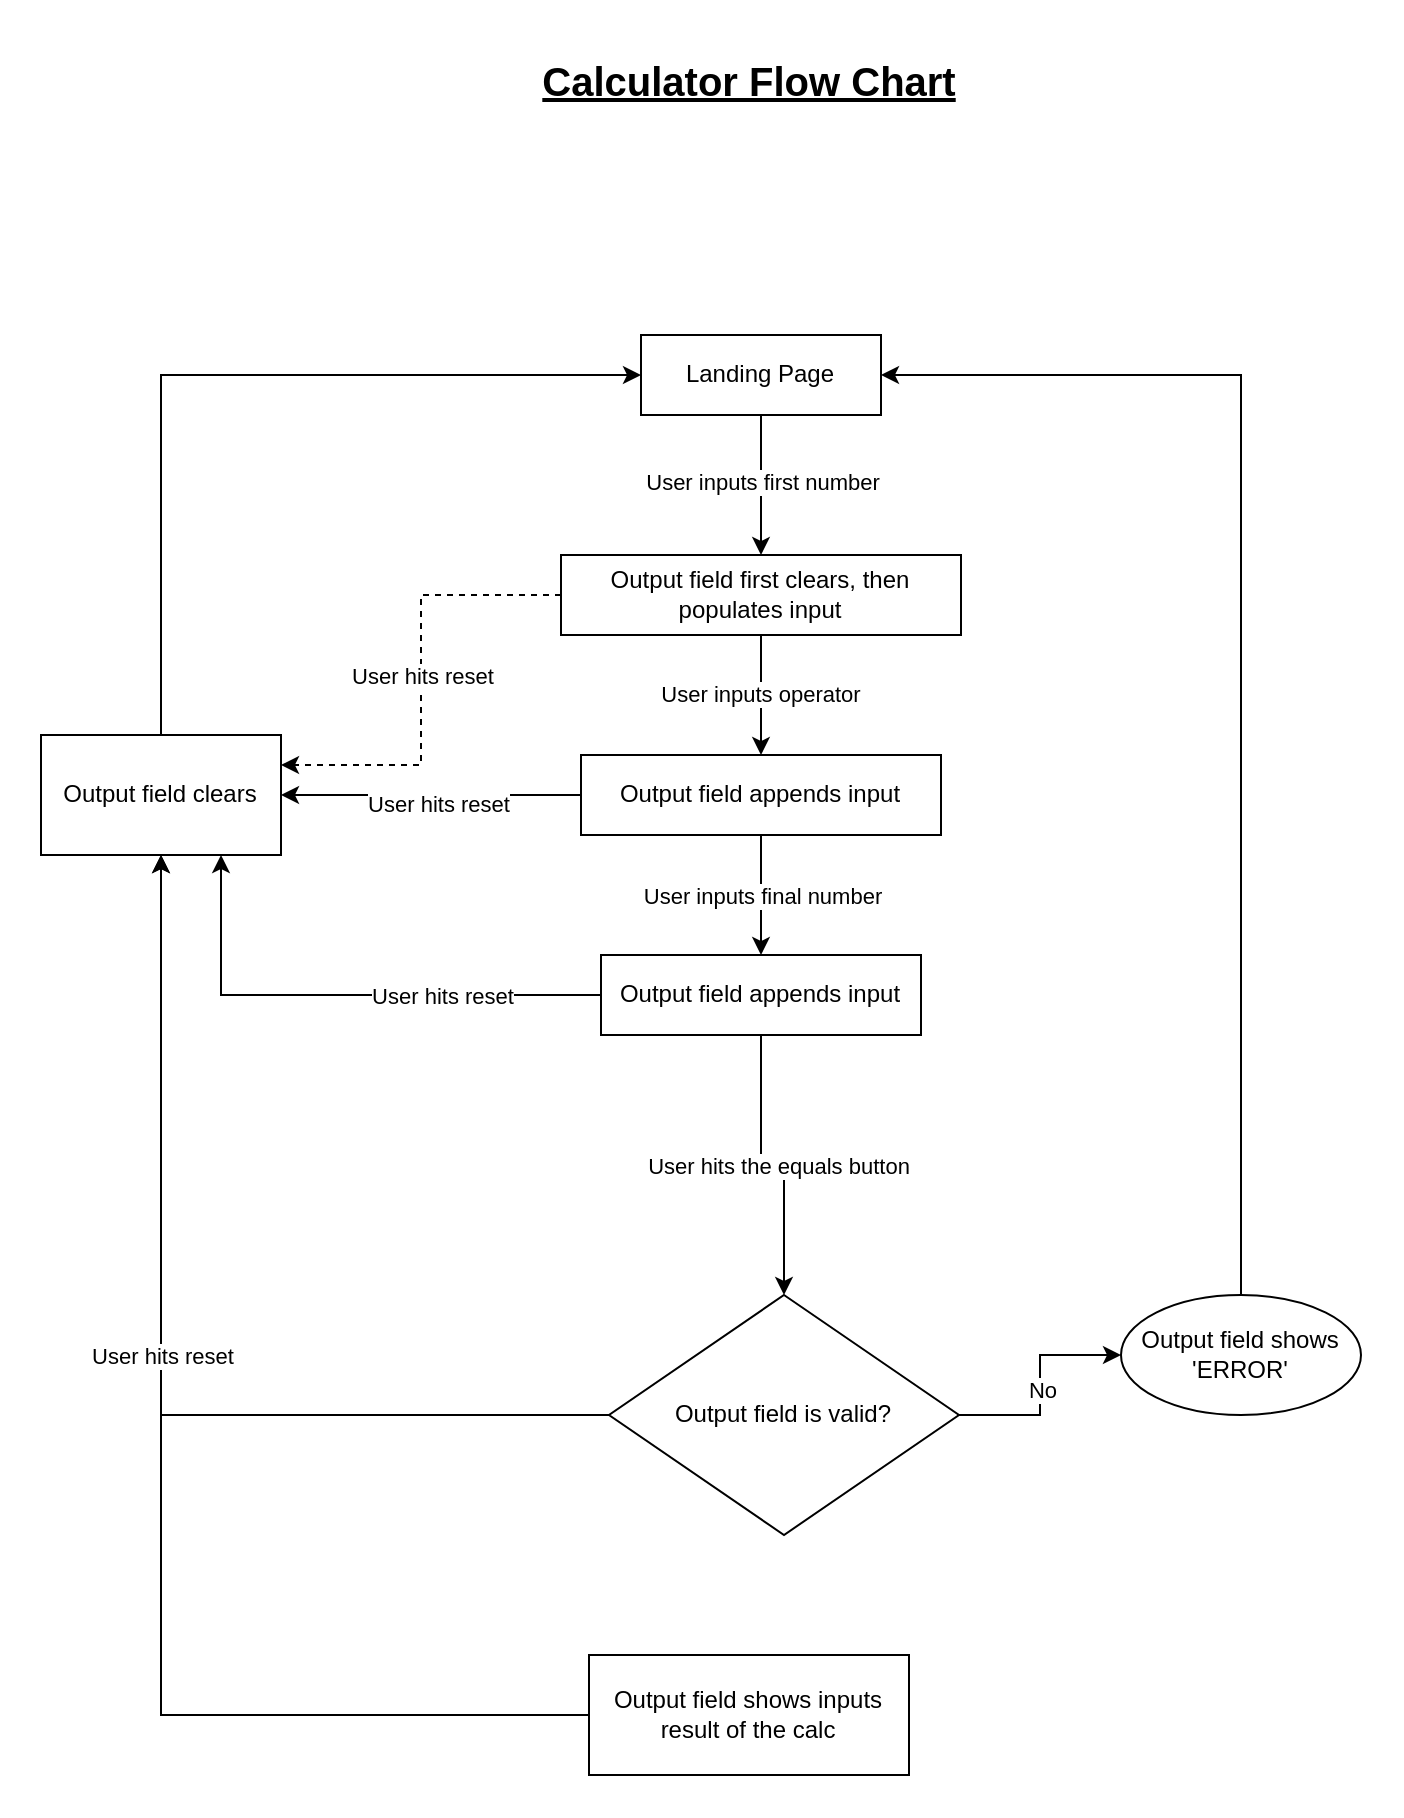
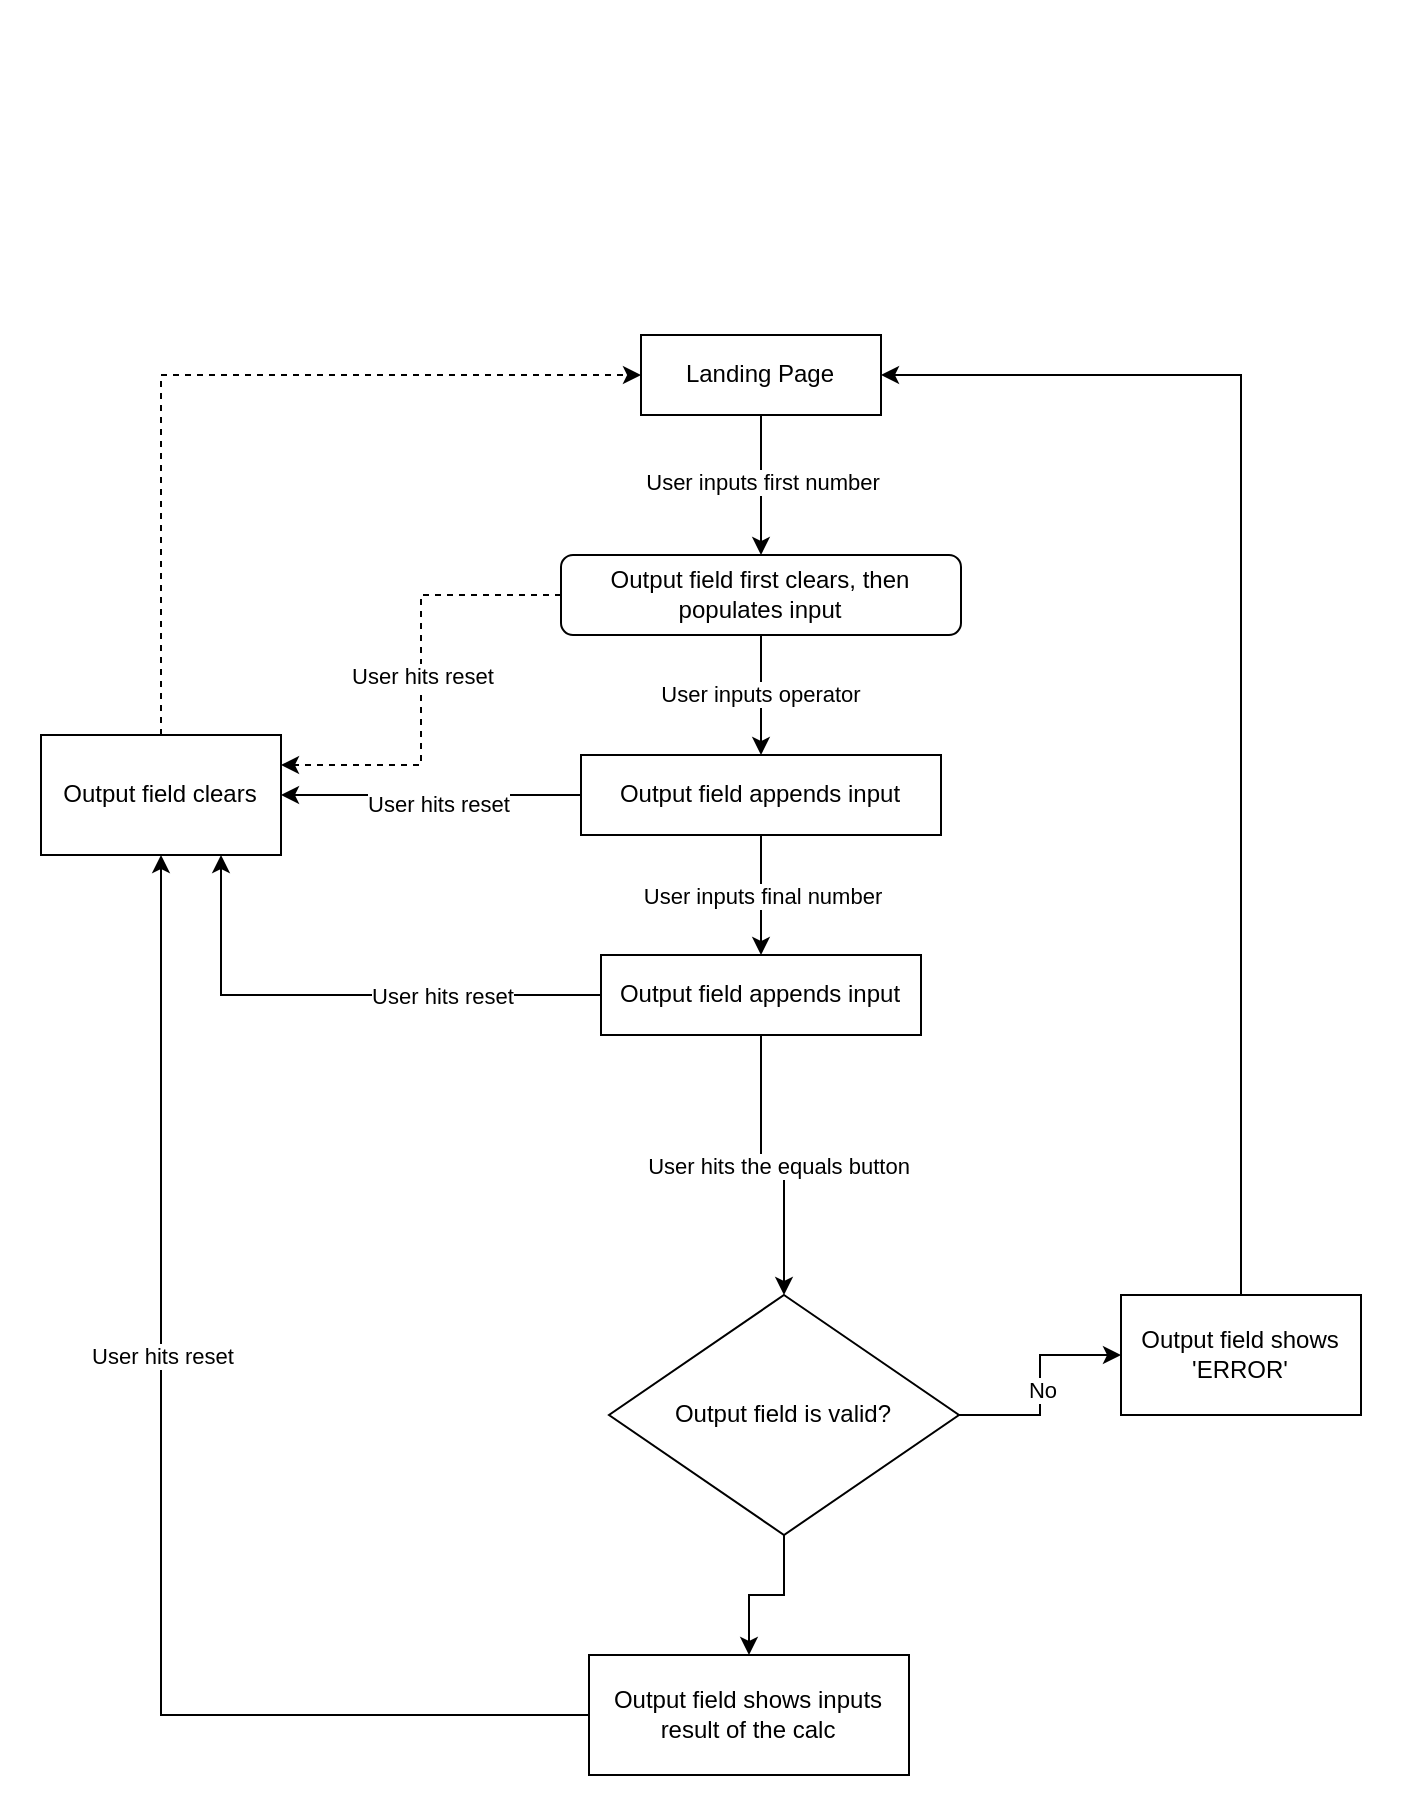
node "Calculator Flow Chart": removed
edge "Output field clears" -> "Landing Page": style solid -> dashed
node "Output field first clears, then populates input": shape rectangle -> rounded rectangle
node "Output field shows 'ERROR'": shape ellipse -> rectangle
edge "Output field is valid?" -> "Output field clears": now "Output field is valid?" -> "Output field shows inputs result of the calc"
